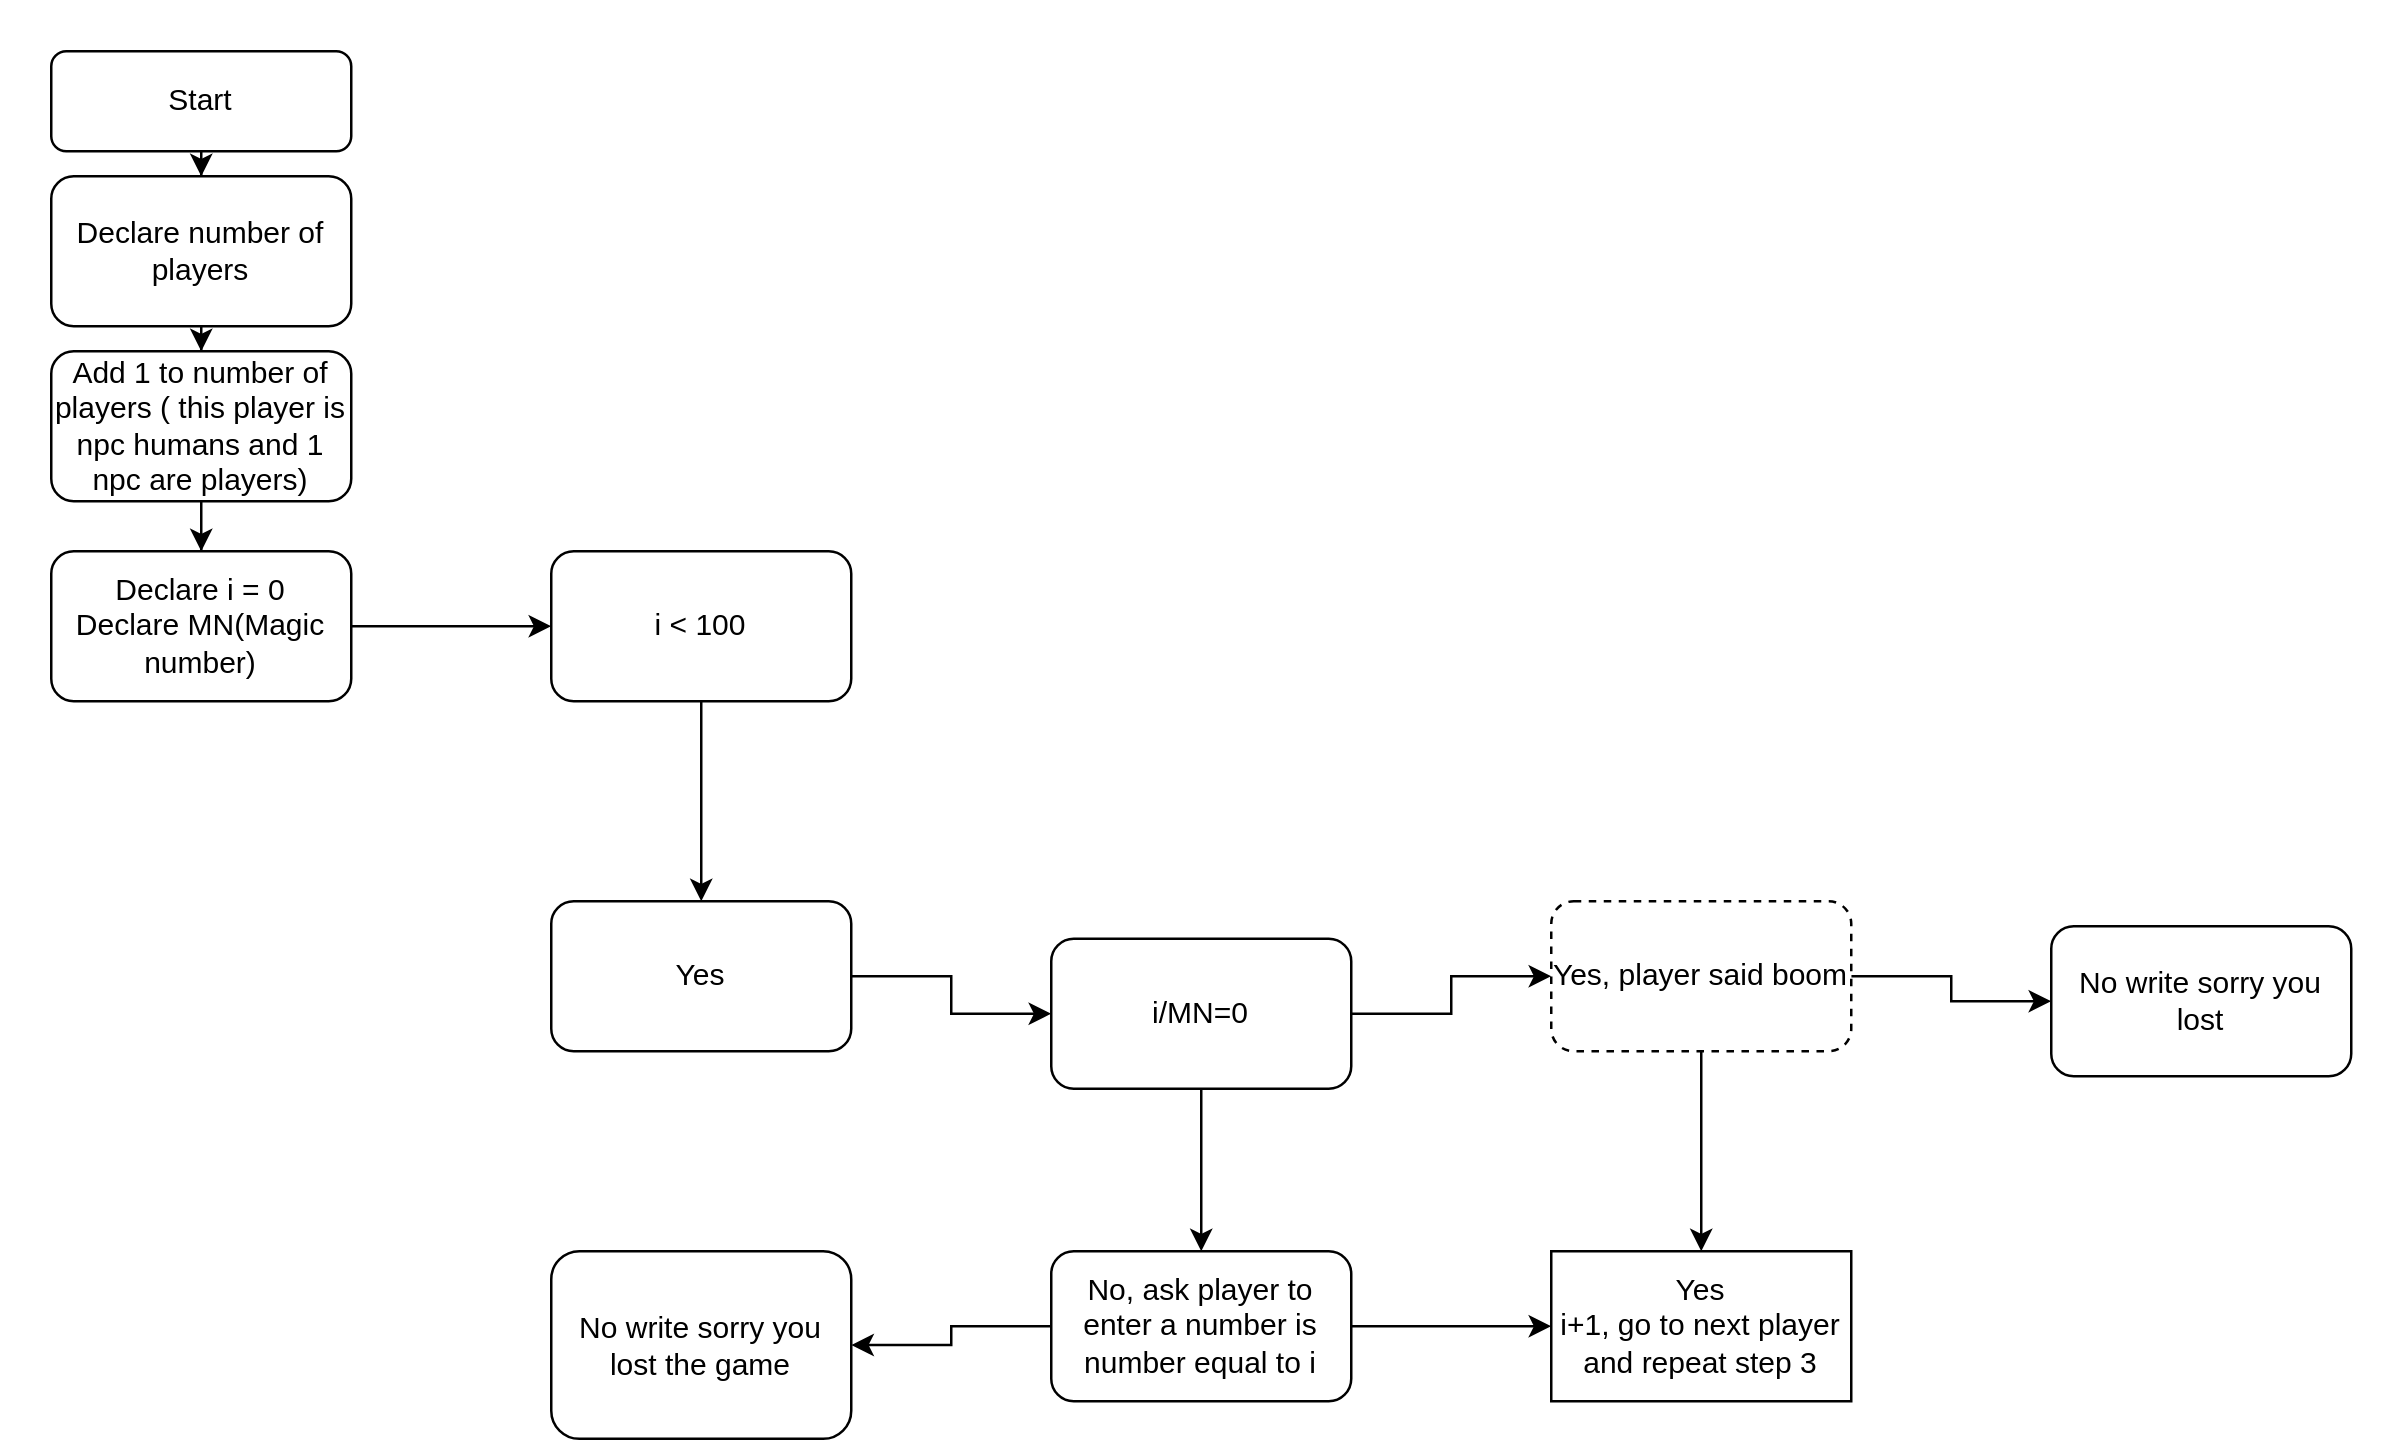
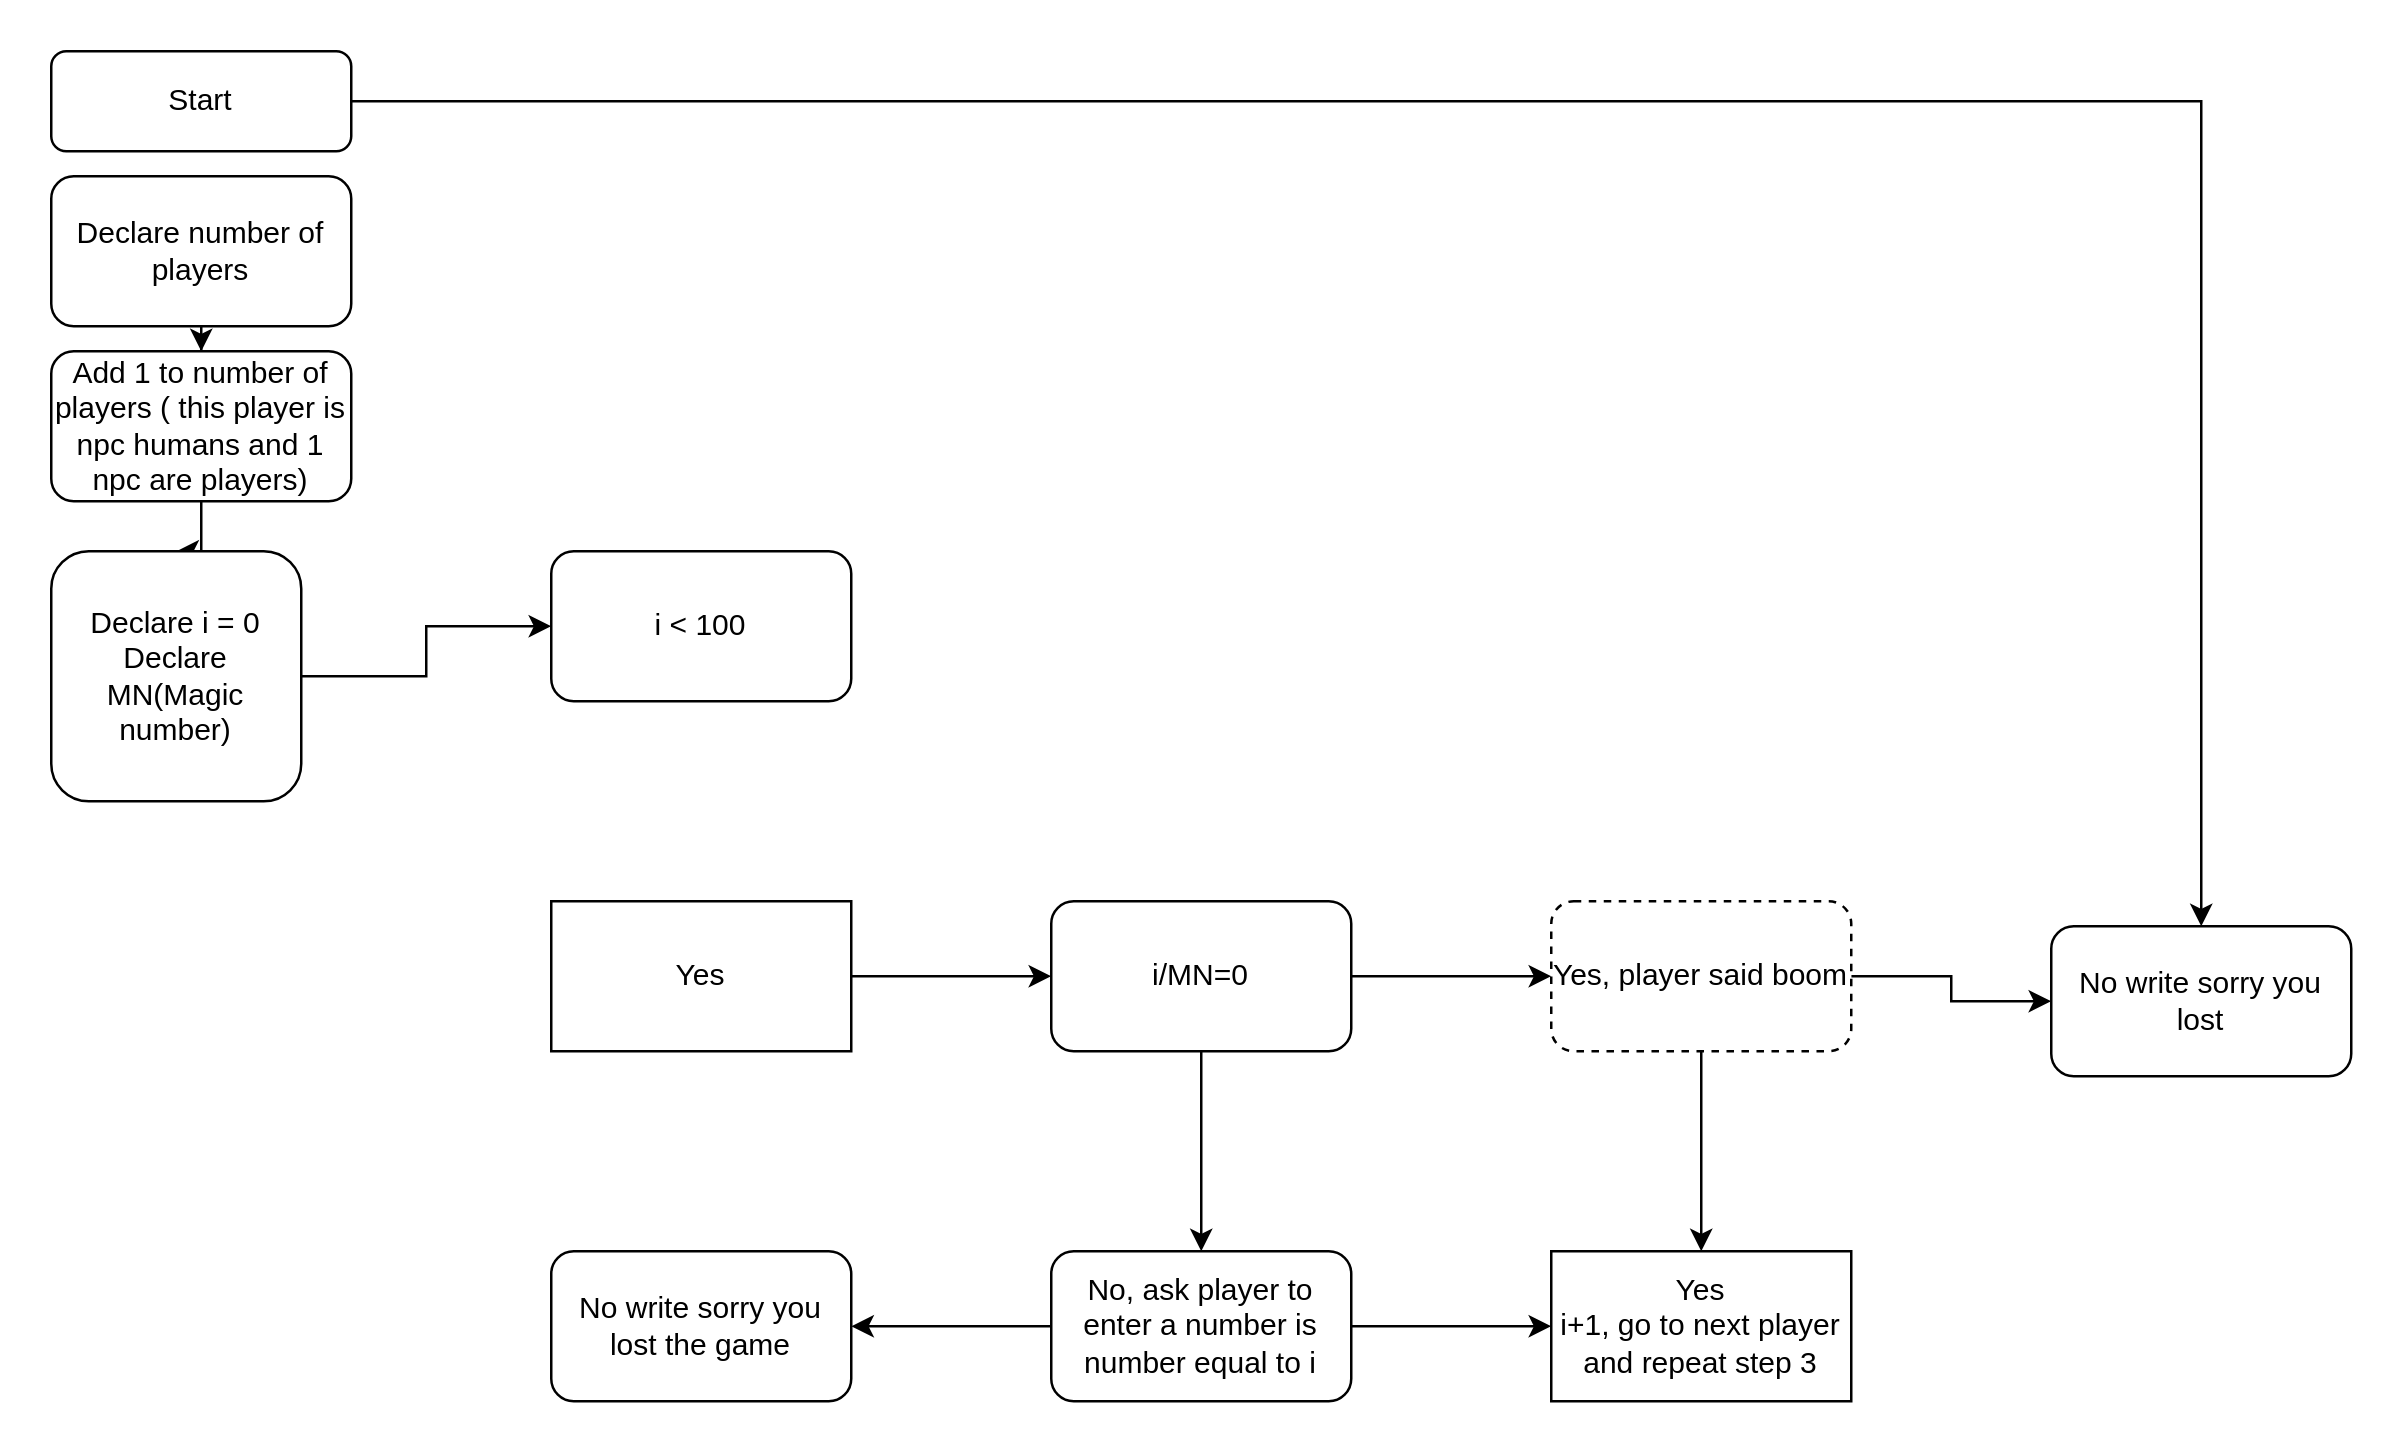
edge "Start" -> "Declare number of players": now "Start" -> "No write sorry you lost"
node "Declare i = 0 Declare MN(Magic number)": size 300x150 -> 250x250
edge "i < 100" -> "Yes": removed
node "Yes": shape rounded rectangle -> rectangle
node "i/MN=0": moved (1201, 1014) -> (1201, 976)
node "No write sorry you lost the game": size 300x188 -> 300x150
